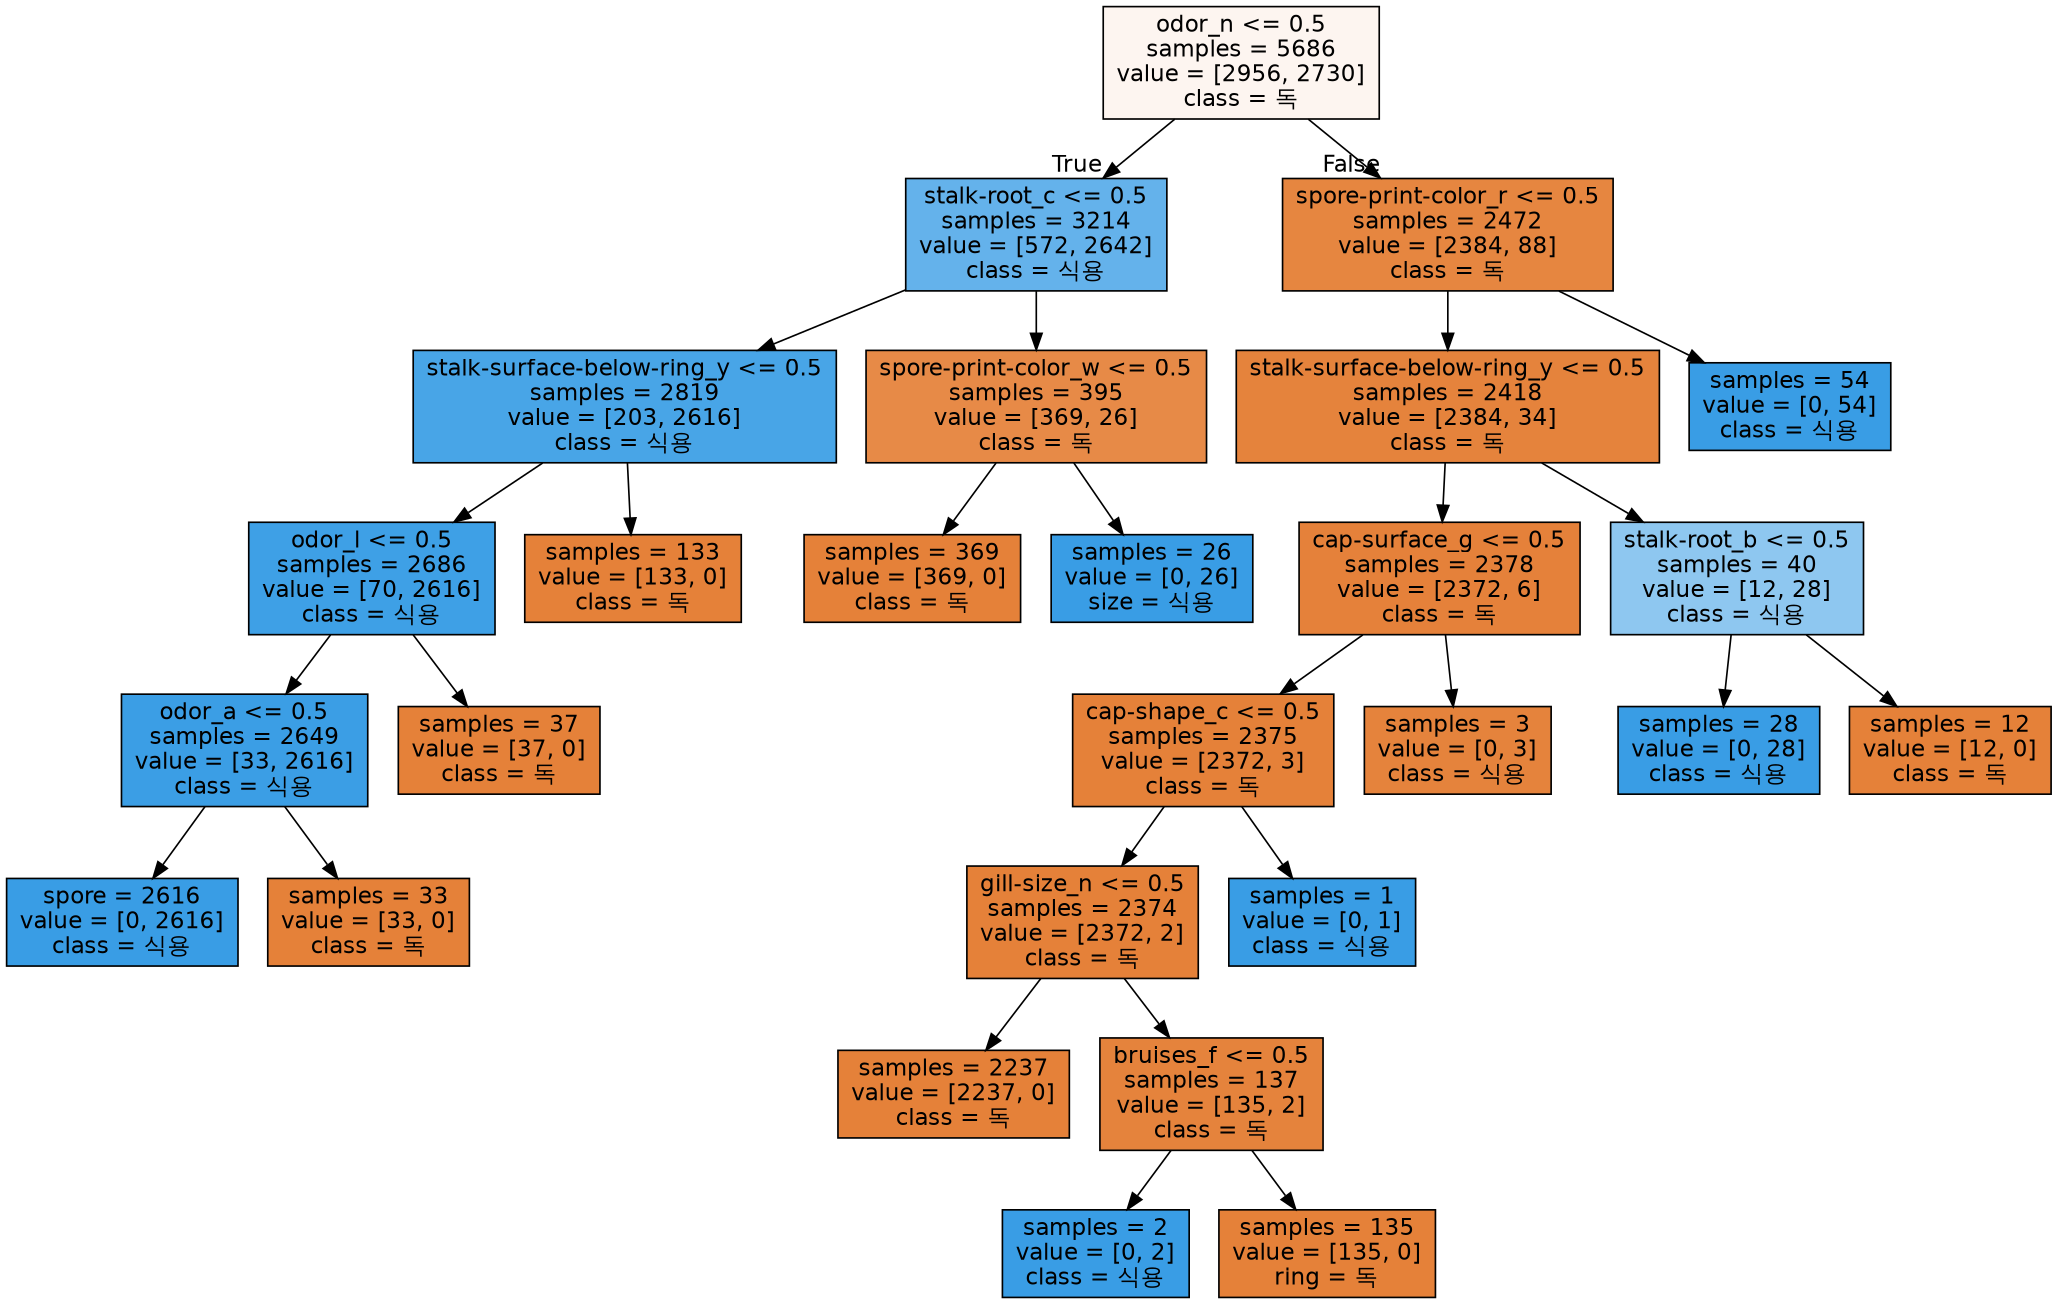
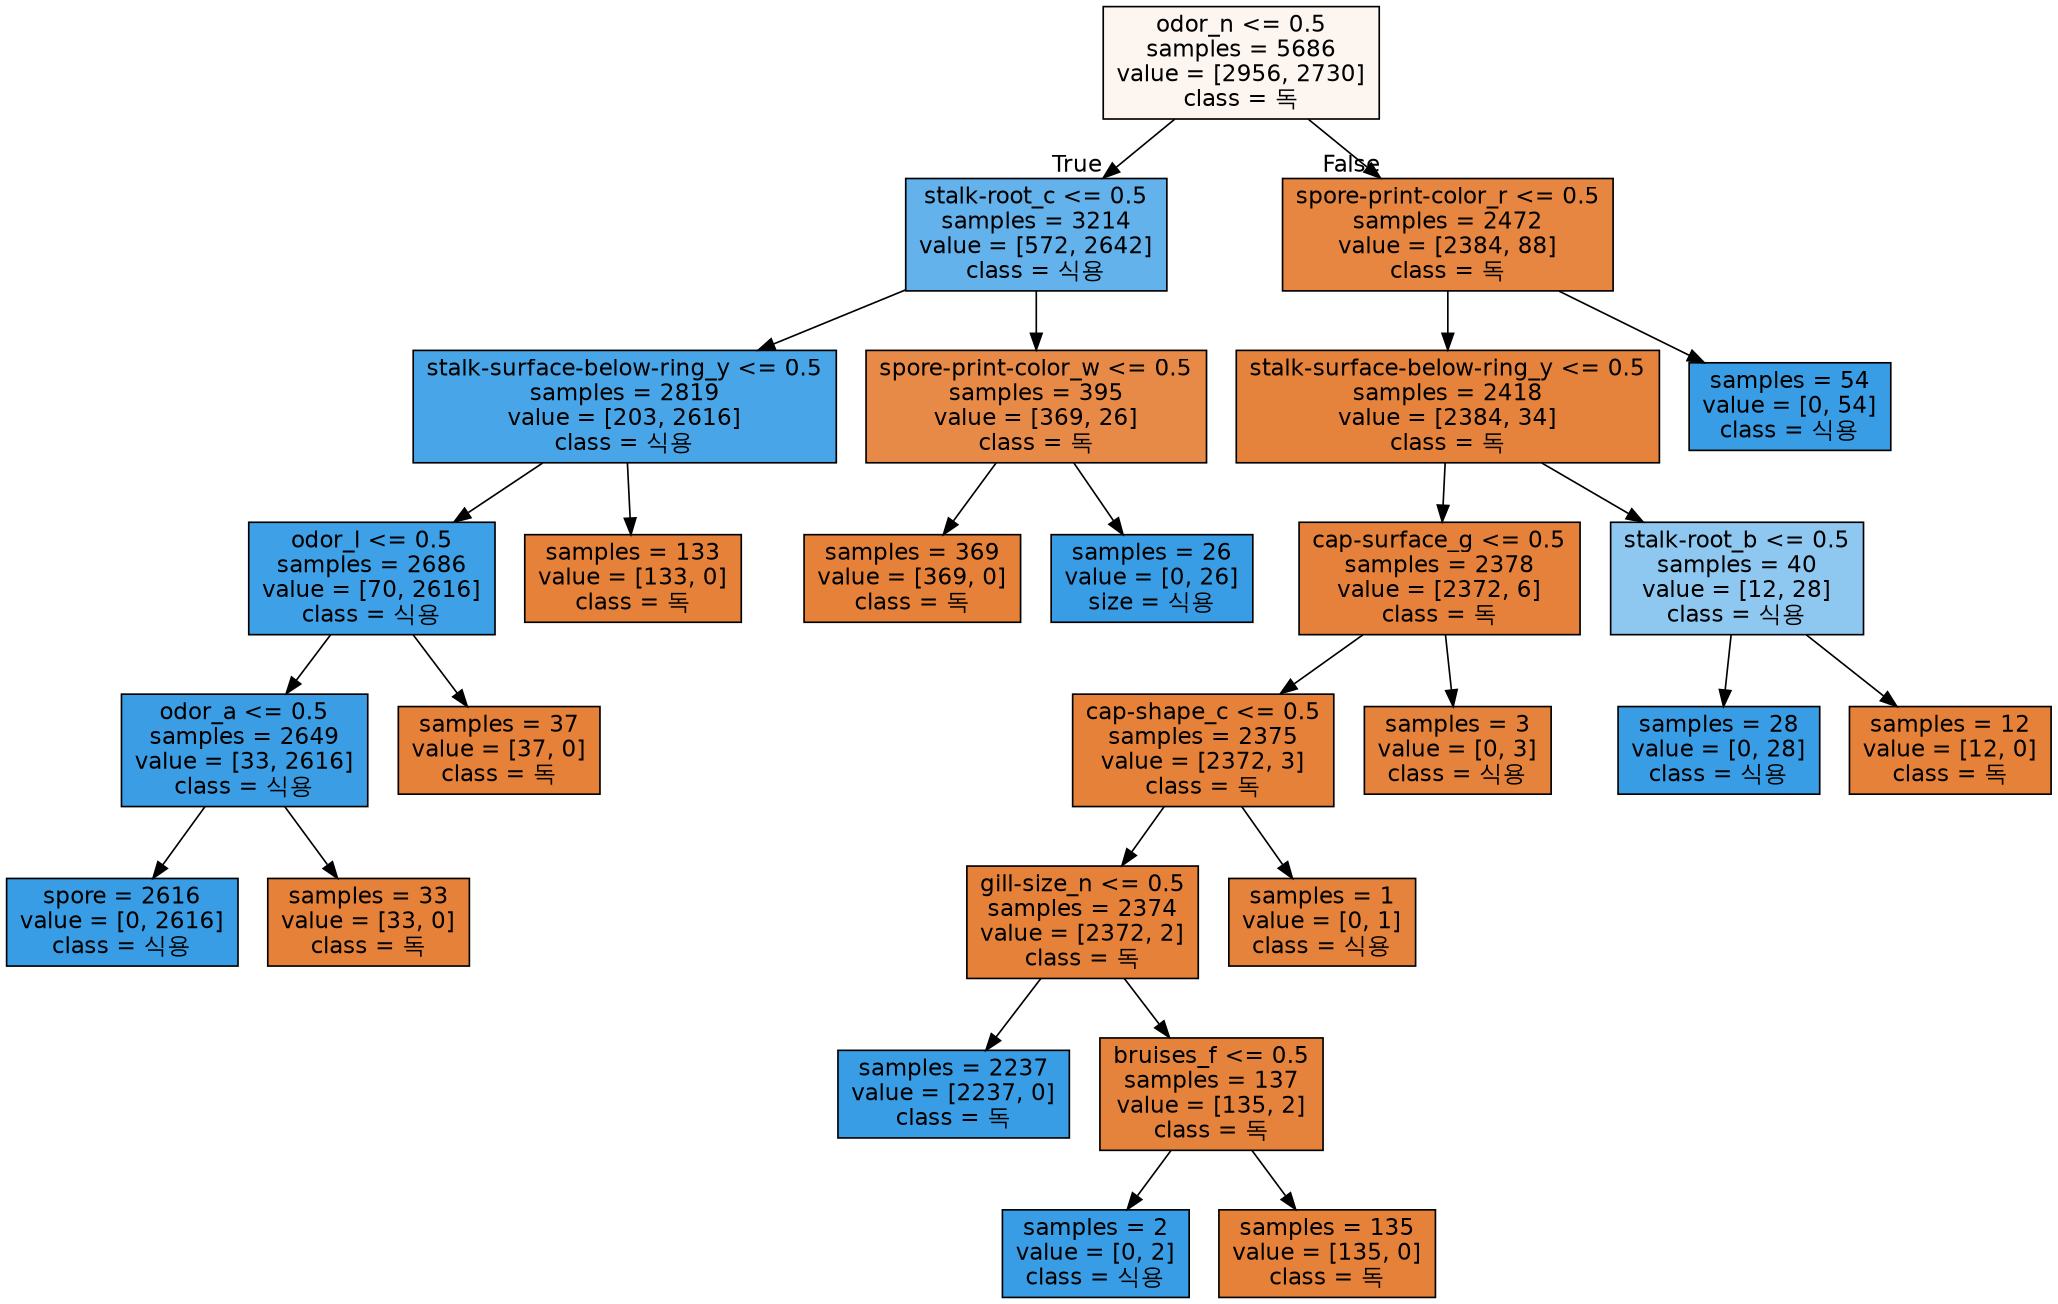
node "samples = 1 value = [0, 1] class = 식용": fillcolor #399de5 -> #e5833c
node "samples = 2237 value = [2237, 0] class = 독": fillcolor #e58139 -> #399de5
node "samples = 135 value = [135, 0] ring = 독": label "samples = 135 value = [135, 0] ring = 독" -> "samples = 135 value = [135, 0] class = 독"
